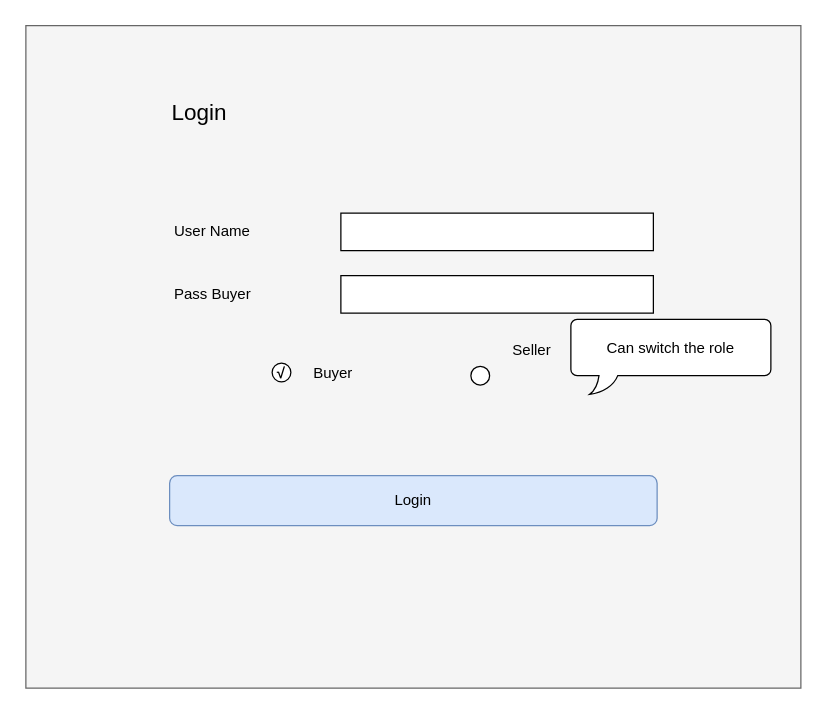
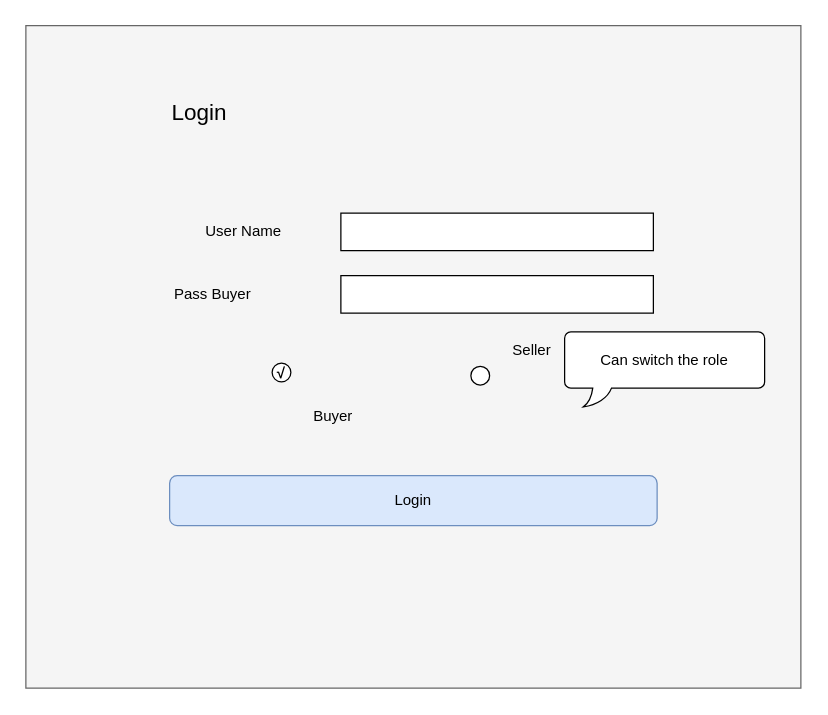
node "User Name": moved (228, 232) -> (259, 232)
node "Can switch the role": moved (671, 357) -> (664, 369)
node "Buyer": moved (333, 373) -> (333, 416)
